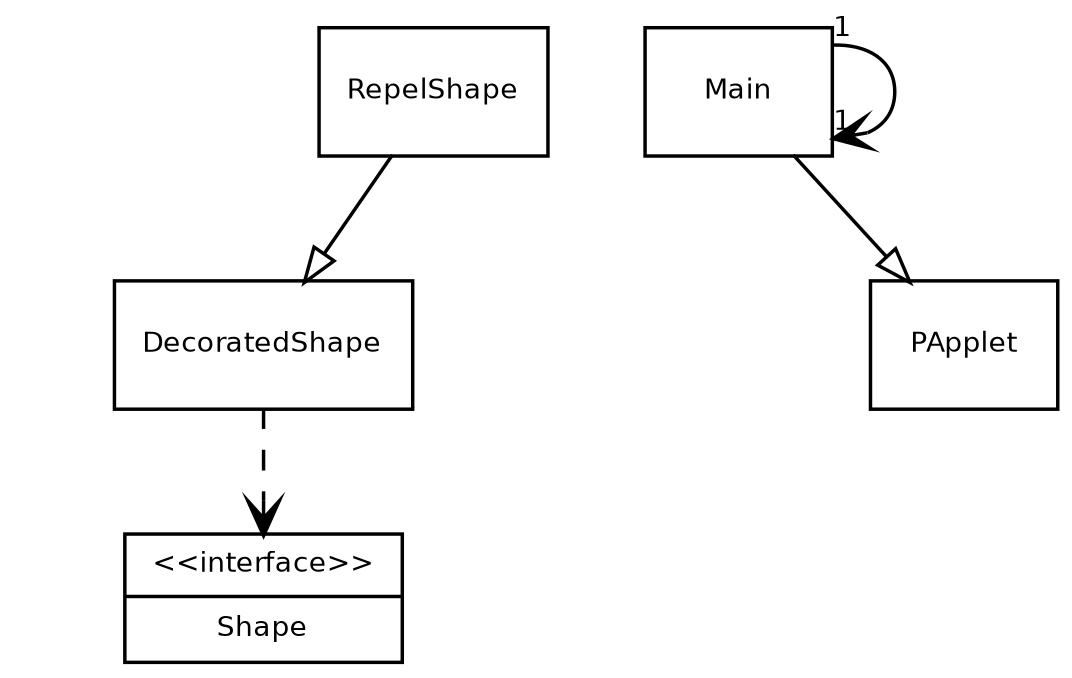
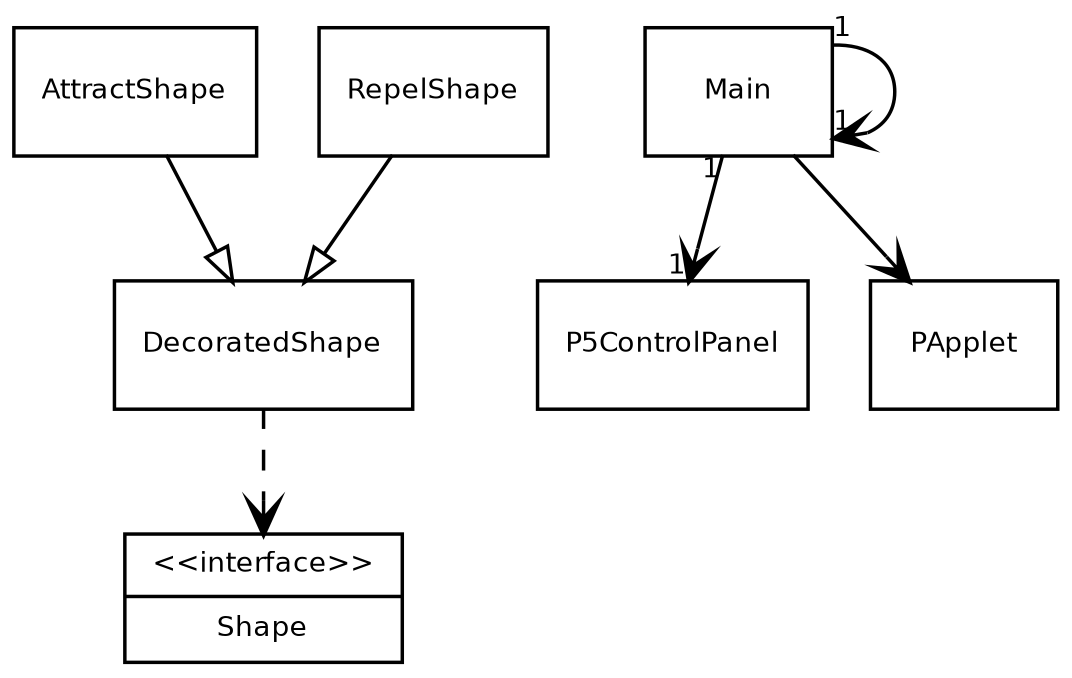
node "AttractShape": added
edge "Main" -> "PApplet": arrowhead empty -> vee
node "P5ControlPanel": added
